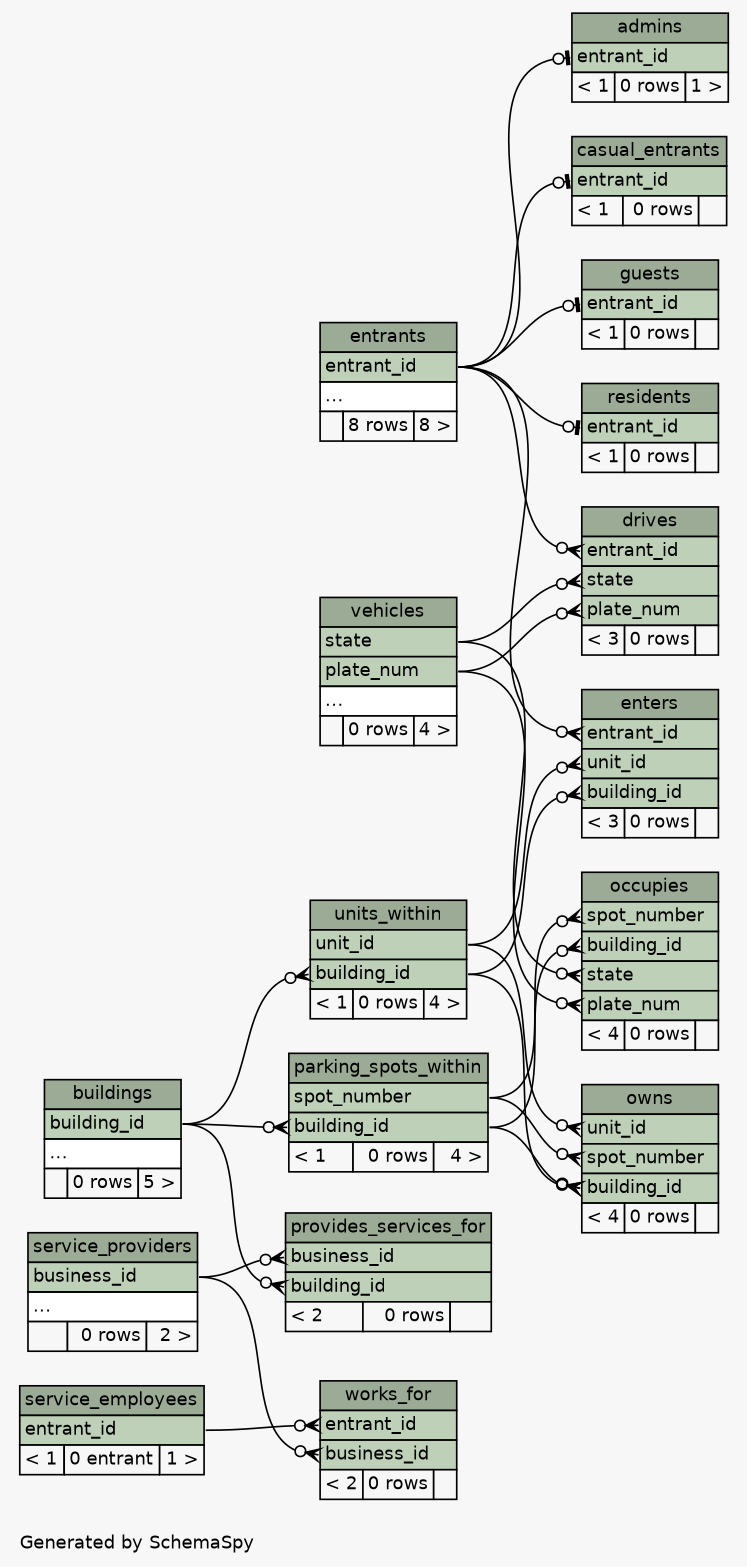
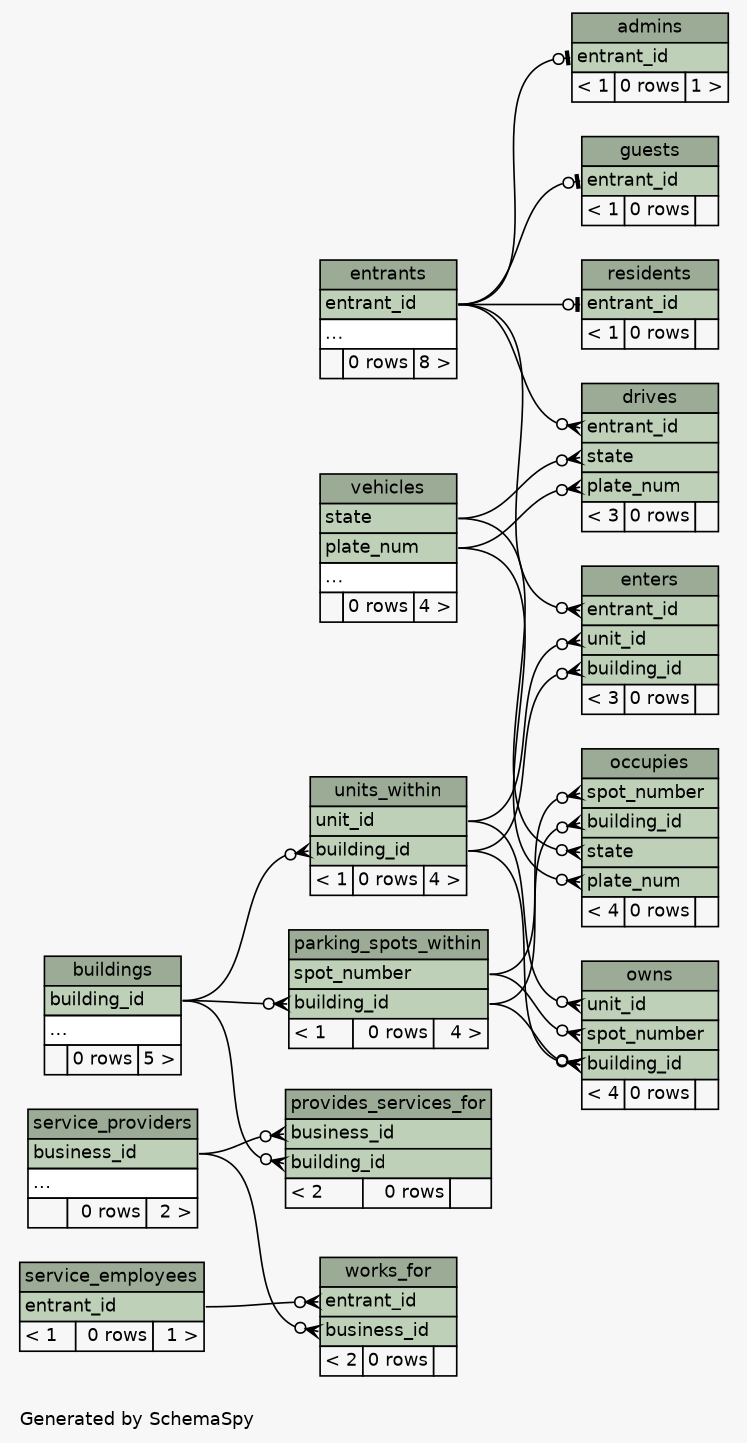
node "casual_entrants": removed
node "entrants": text "8 rows" -> "0 rows"
node "service_employees": text "0 entrant" -> "0 rows"
